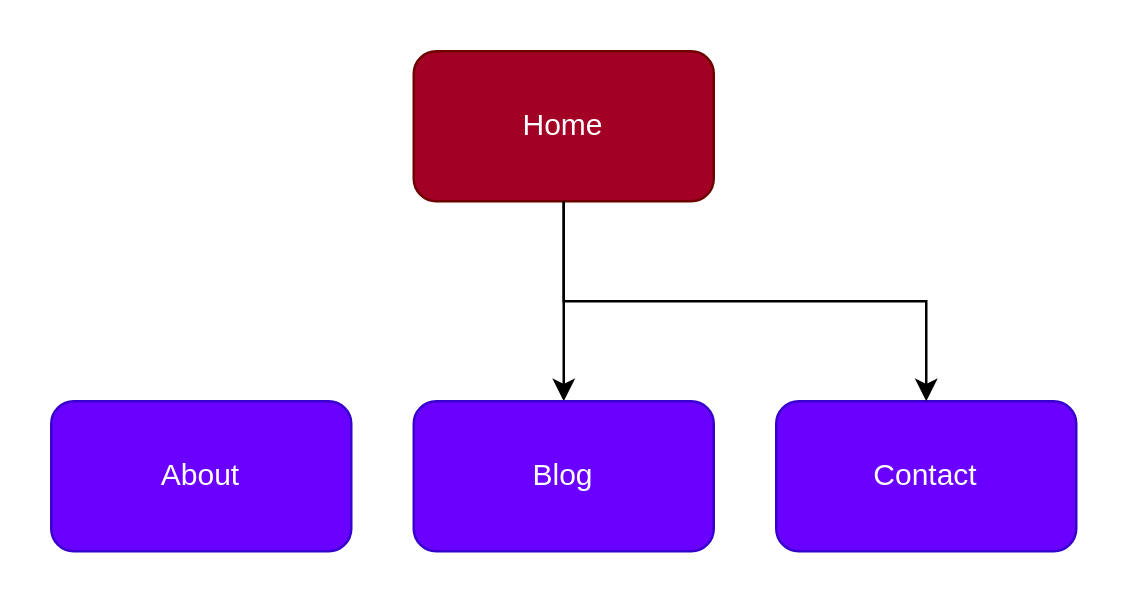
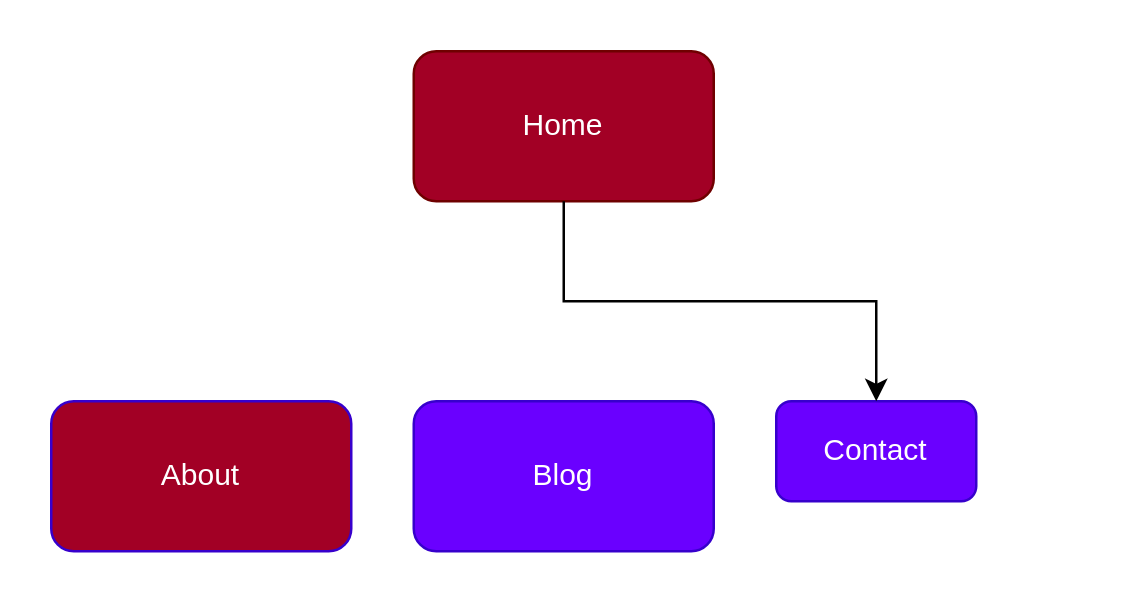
edge "Home" -> "Blog": removed
node "About": fillcolor #6a00ff -> #a20025
node "Contact": size 300x150 -> 200x100
